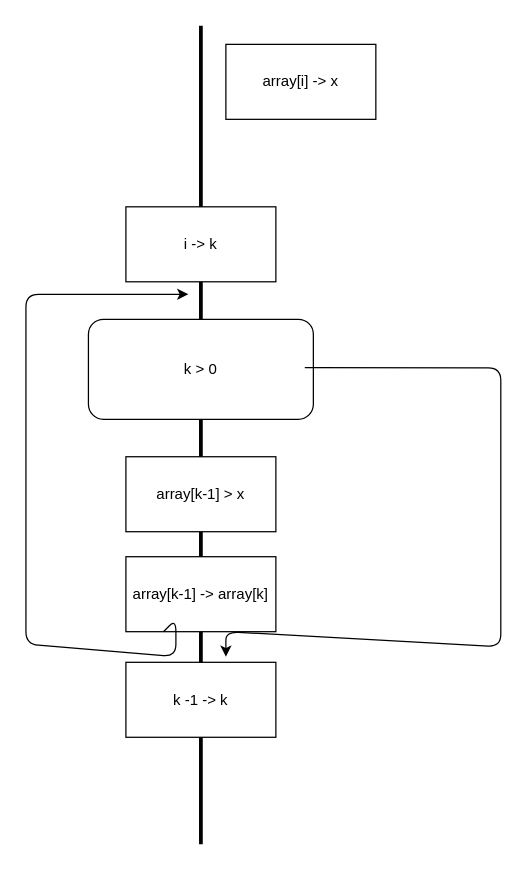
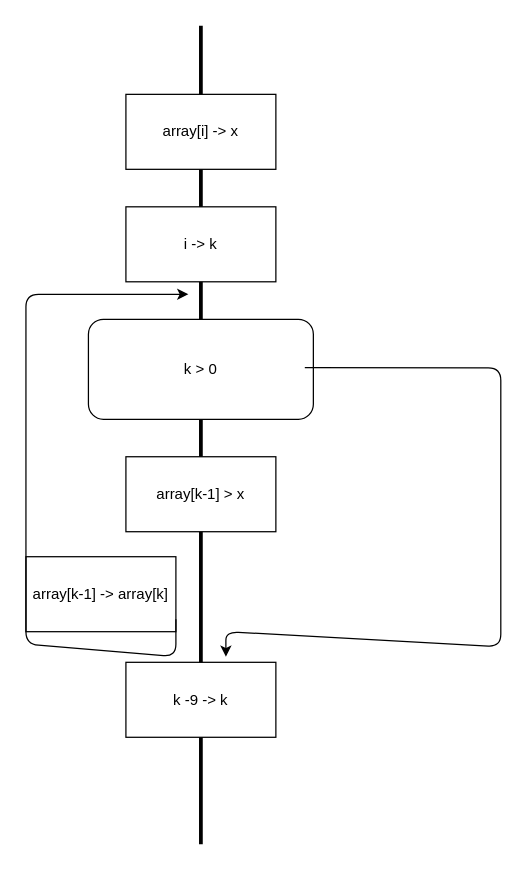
node "array[i] -> x": moved (301, 82) -> (201, 132)
node "array[k-1] -> array[k]": moved (201, 594) -> (101, 594)
node "k -1 -> k": label "k -1 -> k" -> "k -9 -> k"
